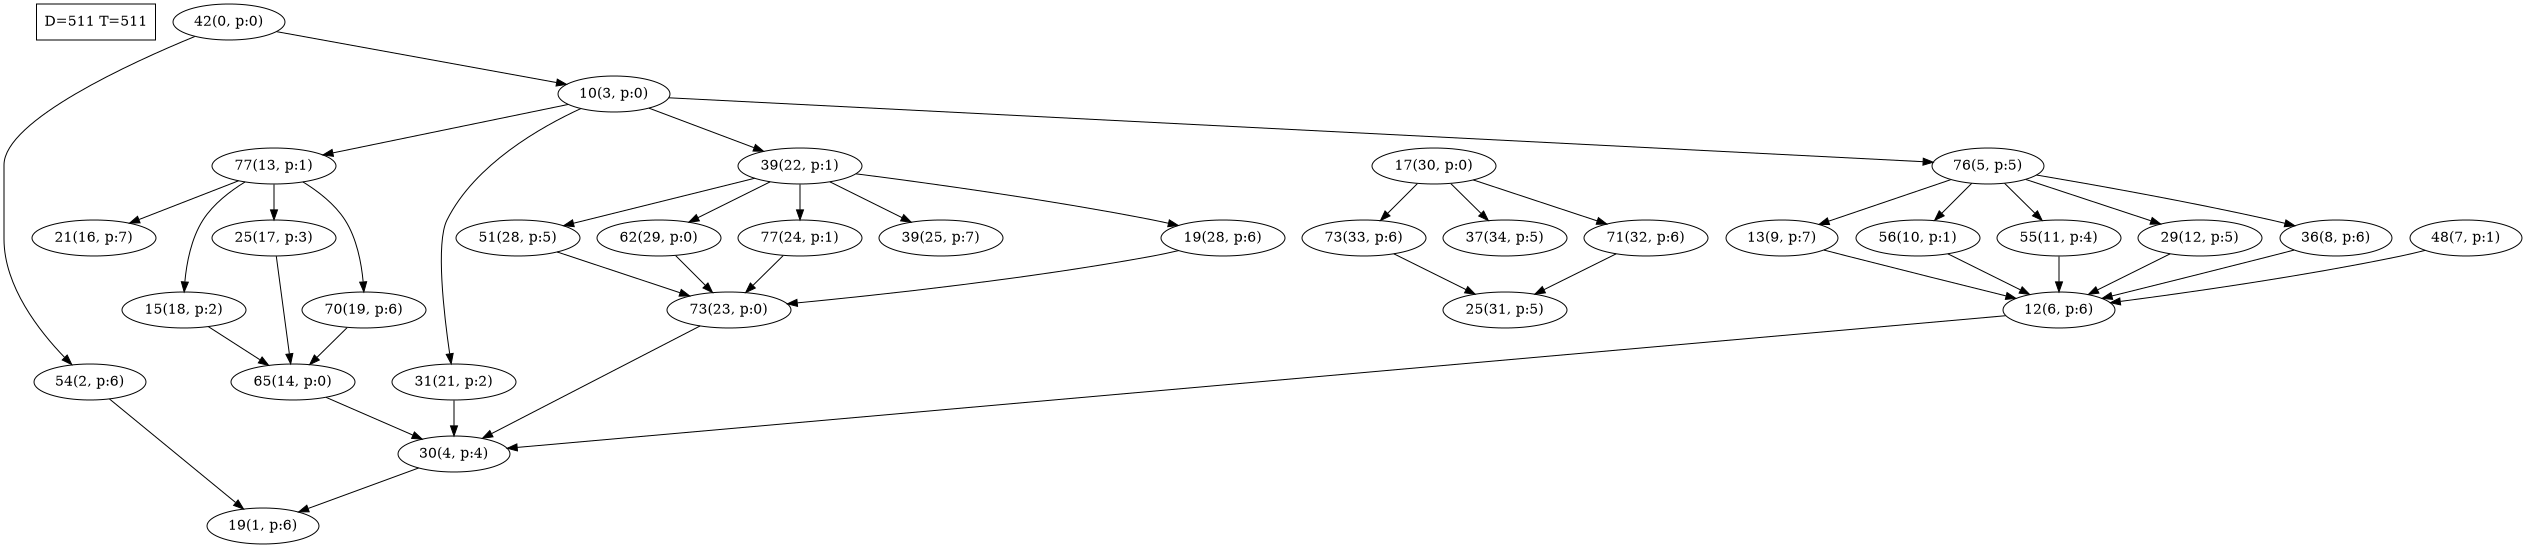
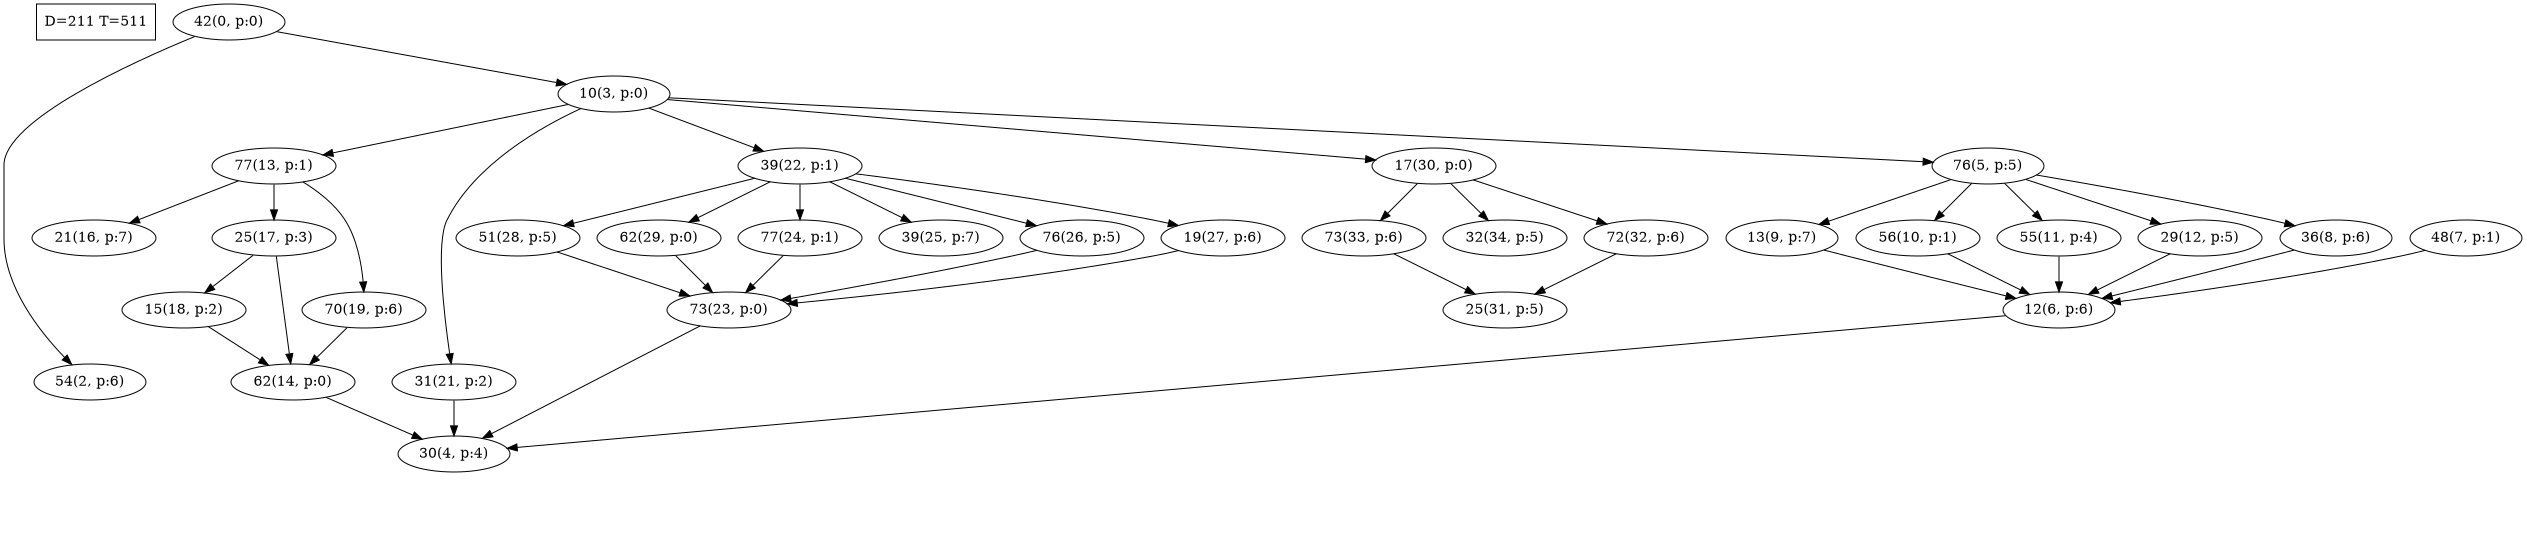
node "D=511 T=511": label "D=511 T=511" -> "D=211 T=511"
edge "10(3, p:0)" -> "17(30, p:0)": added
edge "77(13, p:1)" -> "15(18, p:2)": now "25(17, p:3)" -> "15(18, p:2)"
node "76(26, p:5)": added
node "19(28, p:6)": label "19(28, p:6)" -> "19(27, p:6)"
node "37(34, p:5)": label "37(34, p:5)" -> "32(34, p:5)"
node "71(32, p:6)": label "71(32, p:6)" -> "72(32, p:6)"
node "65(14, p:0)": label "65(14, p:0)" -> "62(14, p:0)"
node "19(1, p:6)": removed
